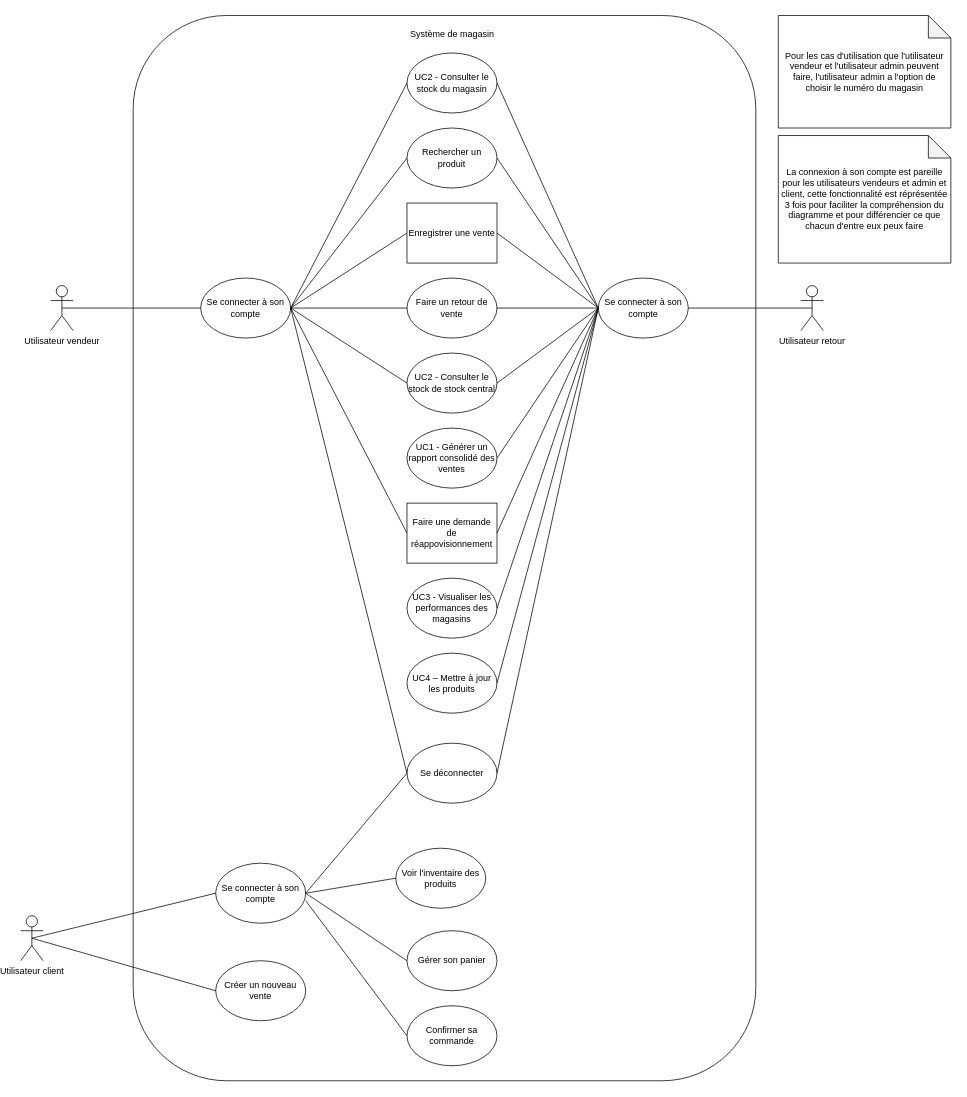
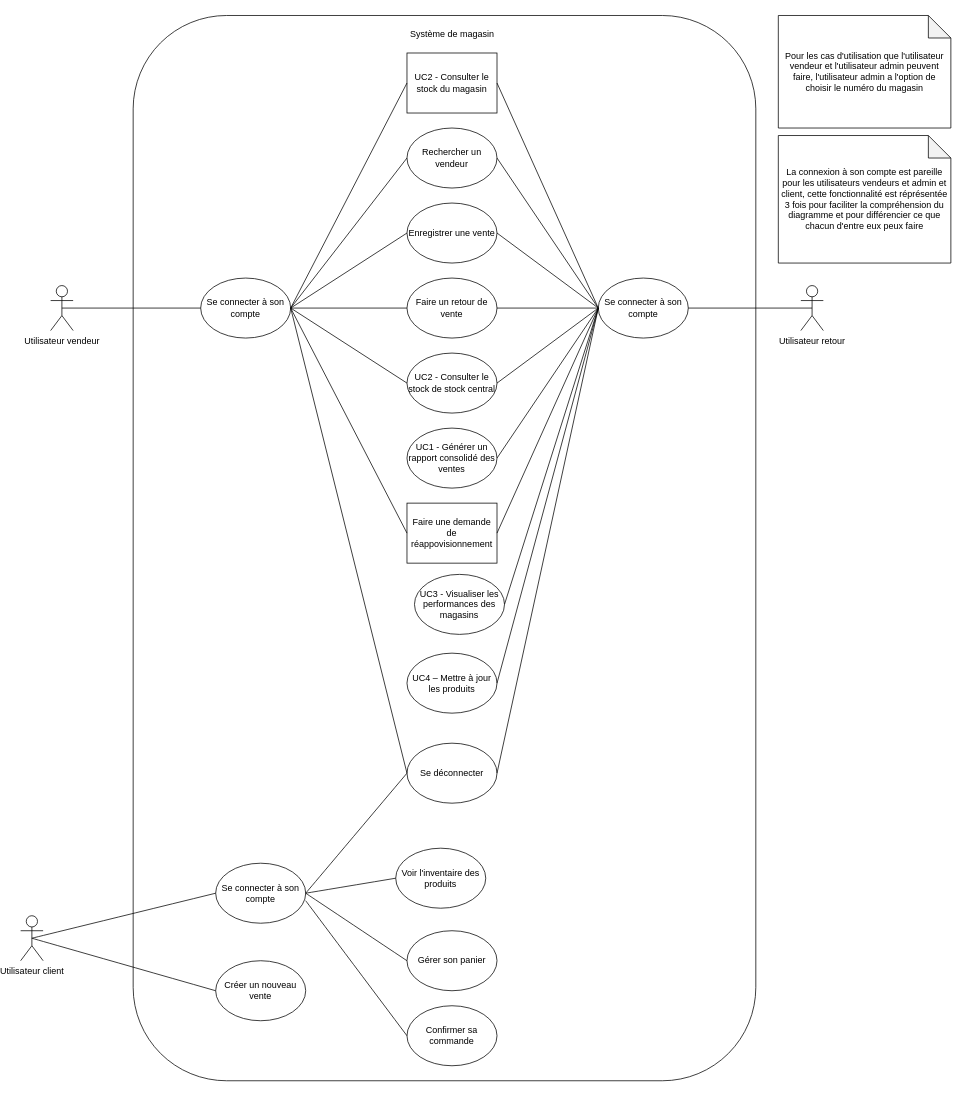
node "UC2 - Consulter le stock du magasin": shape ellipse -> rectangle
node "Rechercher un produit": label "Rechercher un produit" -> "Rechercher un vendeur"
node "Enregistrer une vente": shape rectangle -> ellipse
node "UC3 - Visualiser les performances des magasins": moved (452, 608) -> (459, 604)
